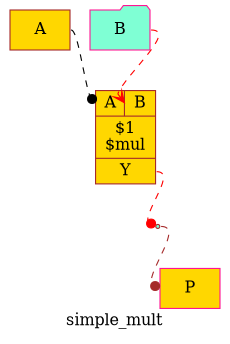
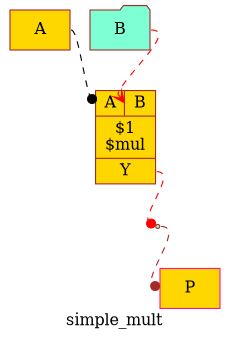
node "B": color deeppink -> brown
